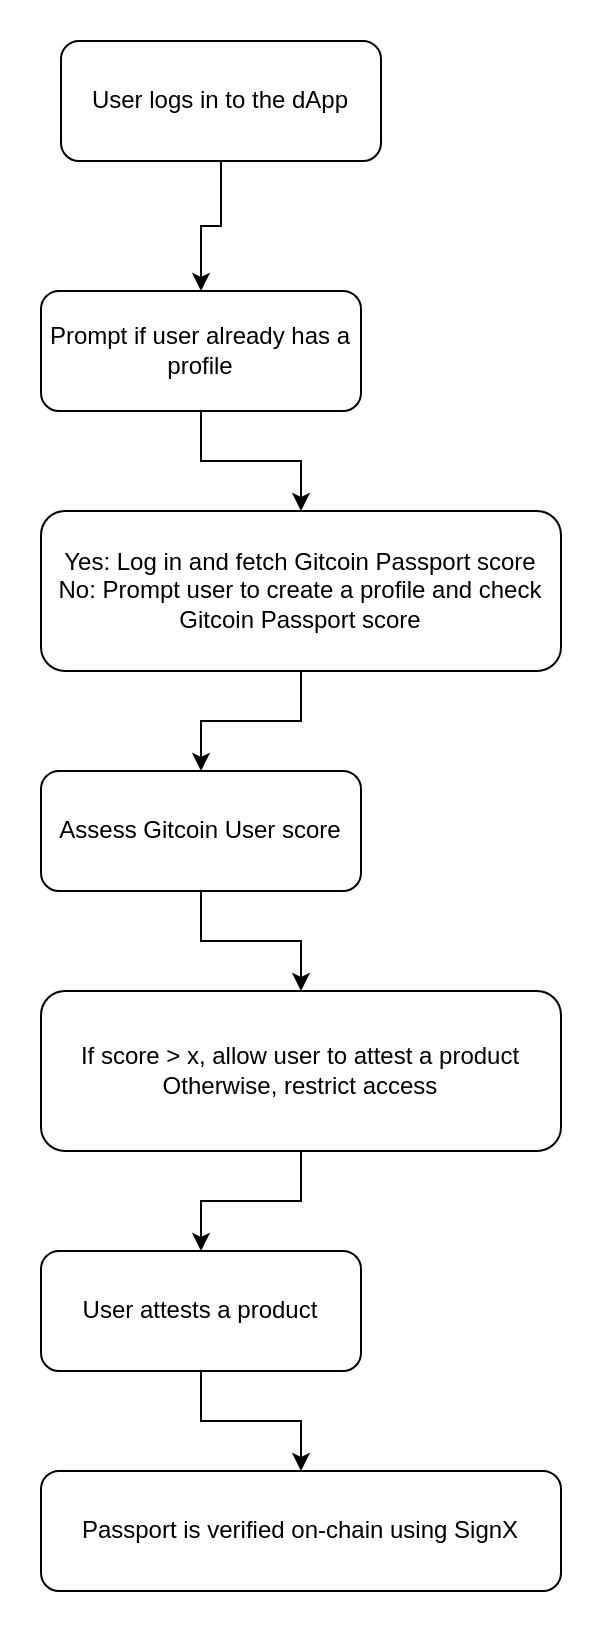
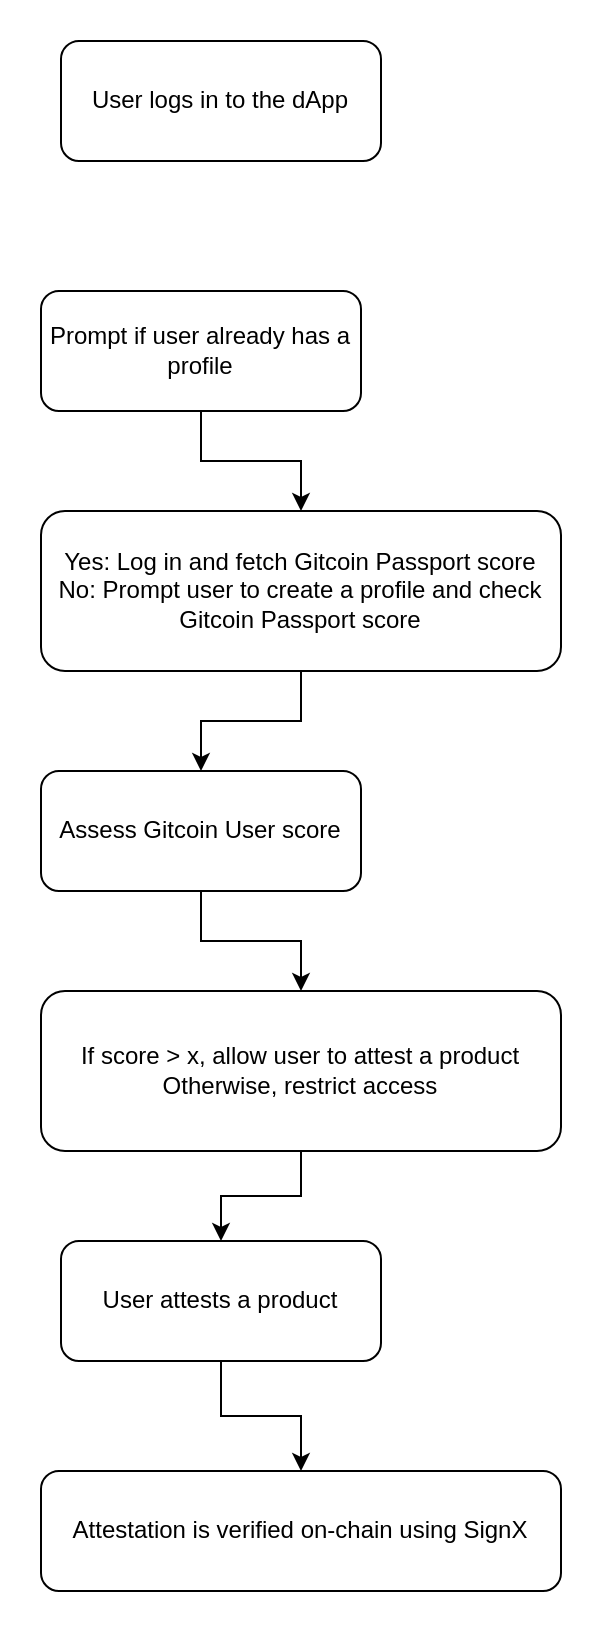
edge "User logs in to the dApp" -> "Prompt if user already has a profile": removed
node "User attests a product": moved (201, 1311) -> (221, 1301)
node "Passport is verified on-chain using SignX": label "Passport is verified on-chain using SignX" -> "Attestation is verified on-chain using SignX"
